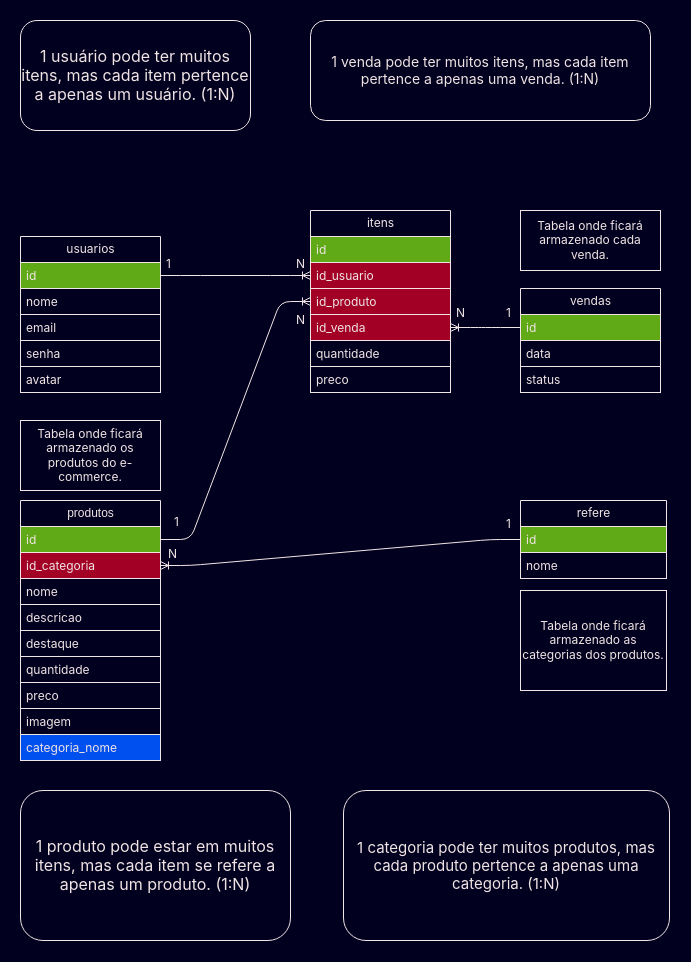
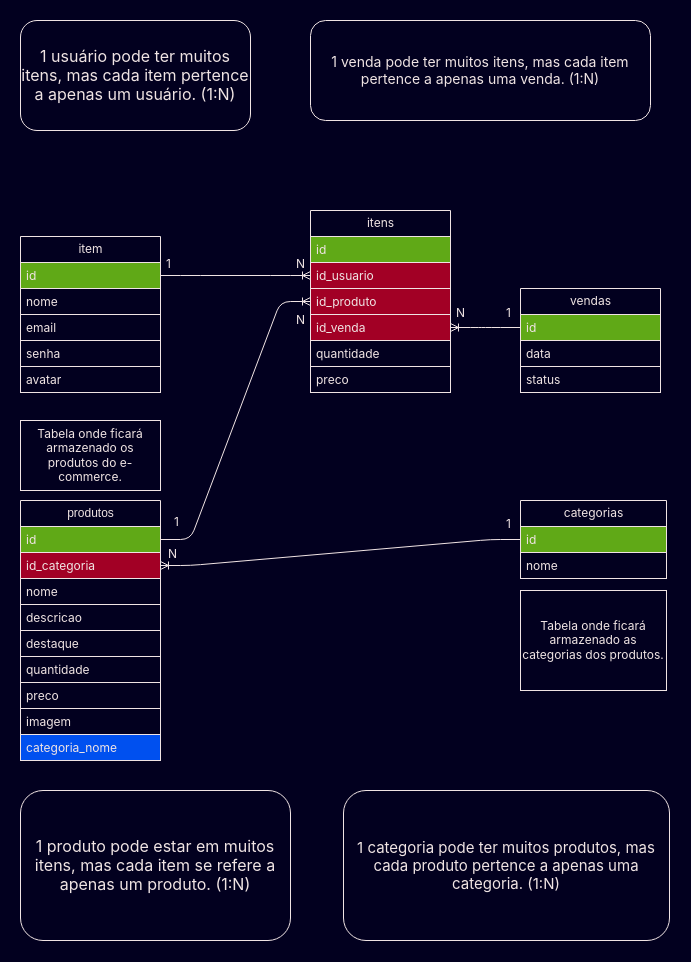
node "Tabela onde ficará armazenado cada venda.": removed
node "usuarios": label "usuarios" -> "item"
node "refere": label "refere" -> "categorias"
